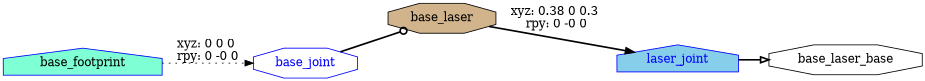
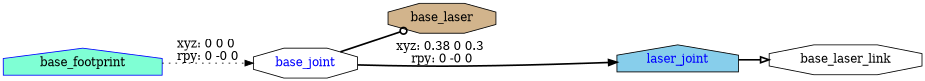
edge "base_laser" -> "laser_joint": now "base_joint" -> "laser_joint"
node "laser_joint": color blue -> black
node "base_laser_base": label "base_laser_base" -> "base_laser_link"
node "base_joint": color blue -> black
